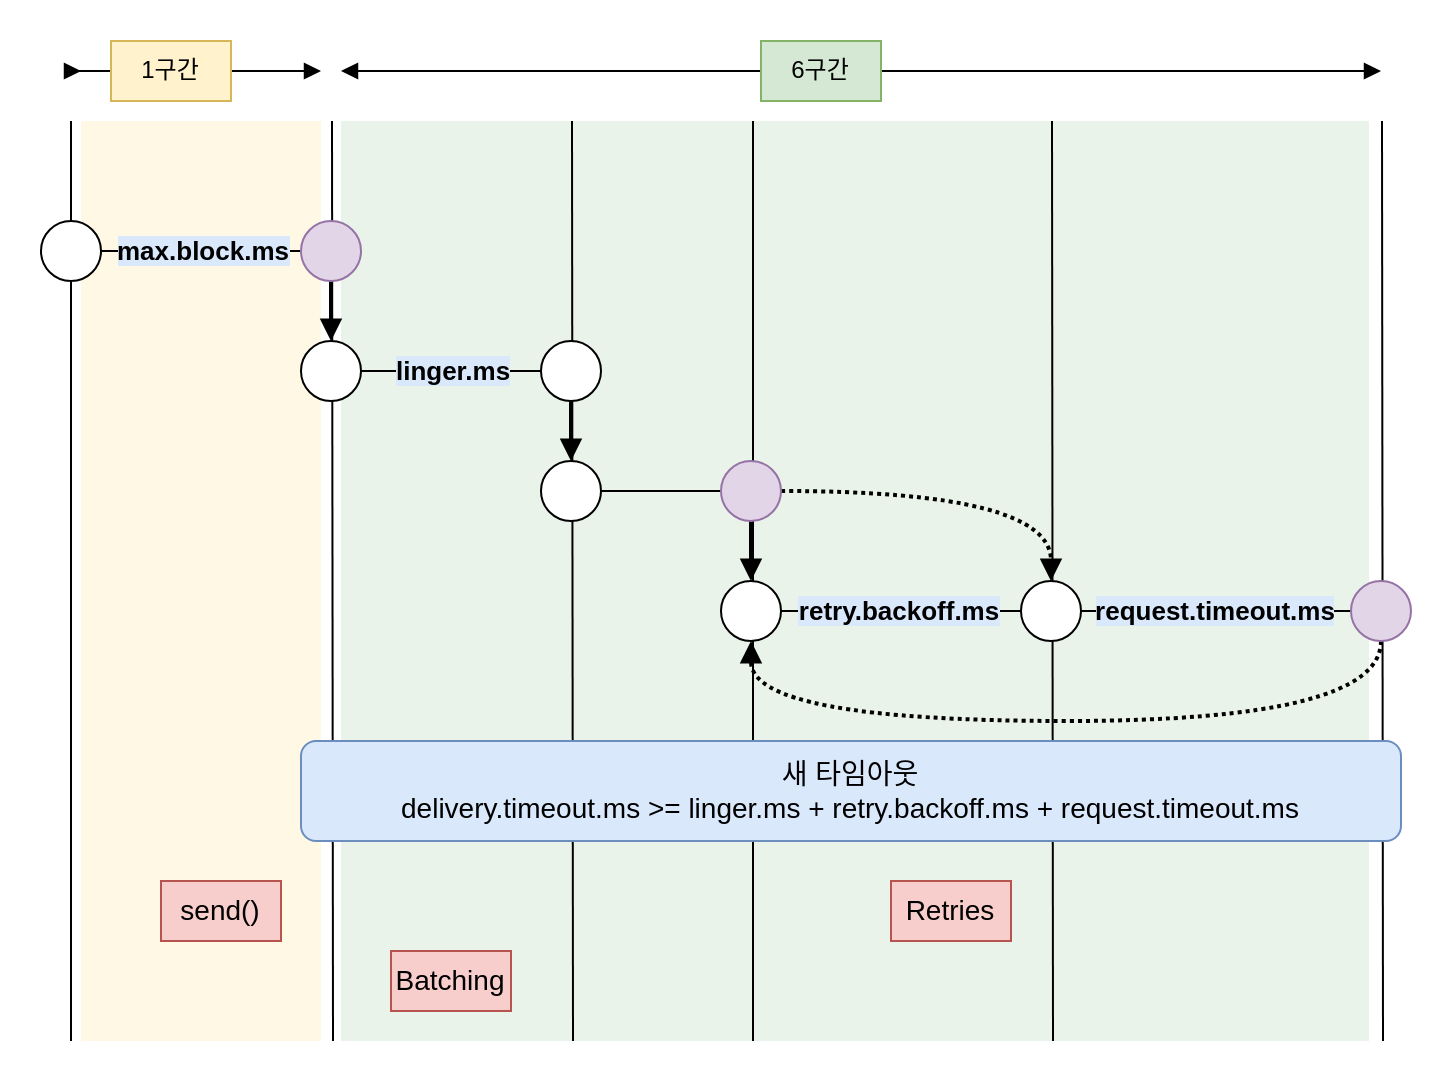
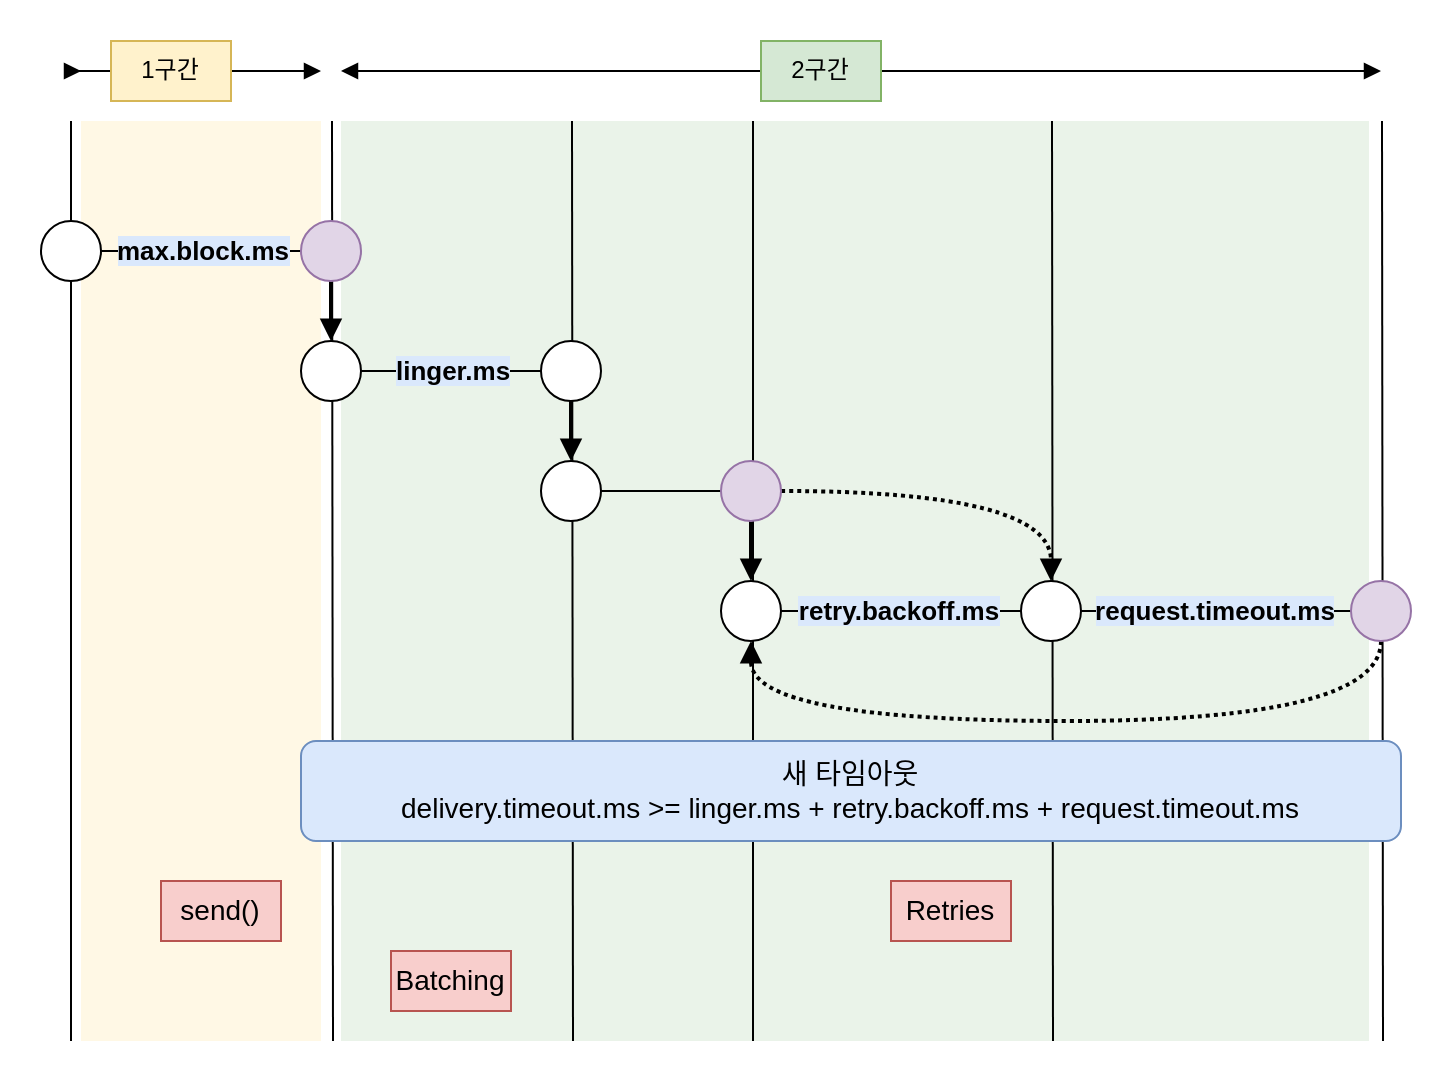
node "6구간": label "6구간" -> "2구간"
